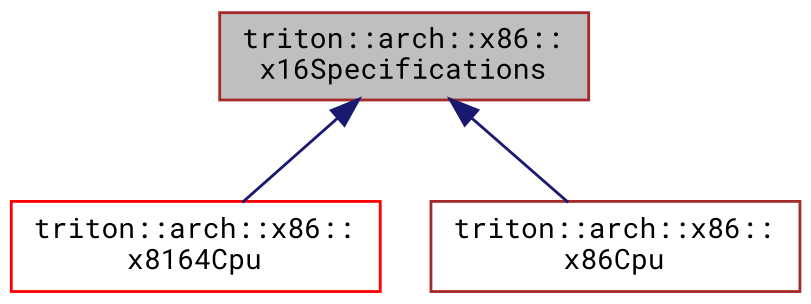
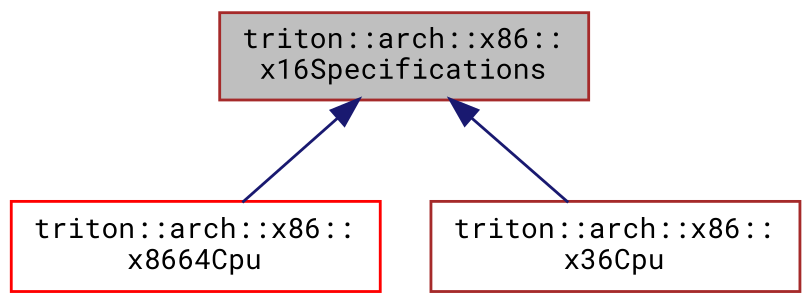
node "triton::arch::x86:: x8164Cpu": label "triton::arch::x86:: x8164Cpu" -> "triton::arch::x86:: x8664Cpu"
node "triton::arch::x86:: x86Cpu": label "triton::arch::x86:: x86Cpu" -> "triton::arch::x86:: x36Cpu"
